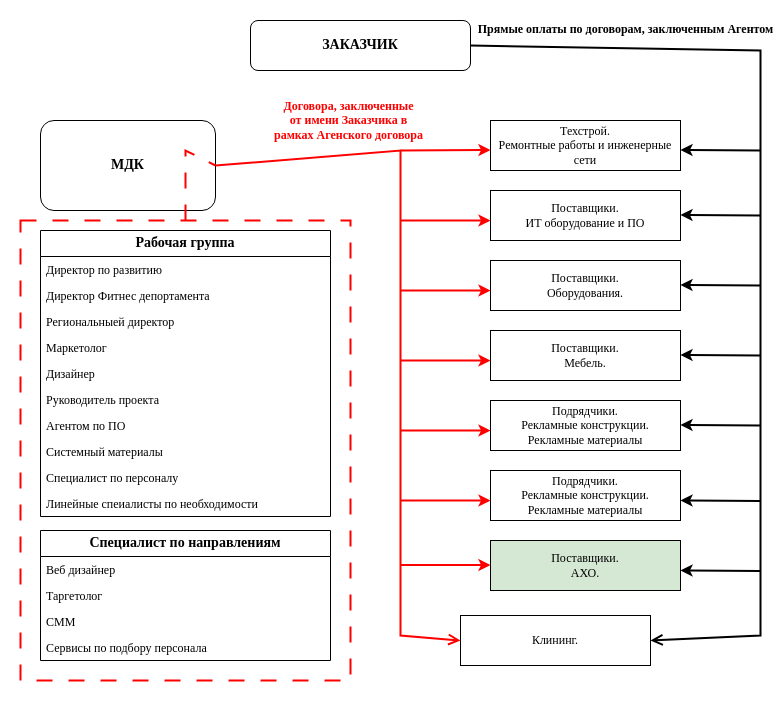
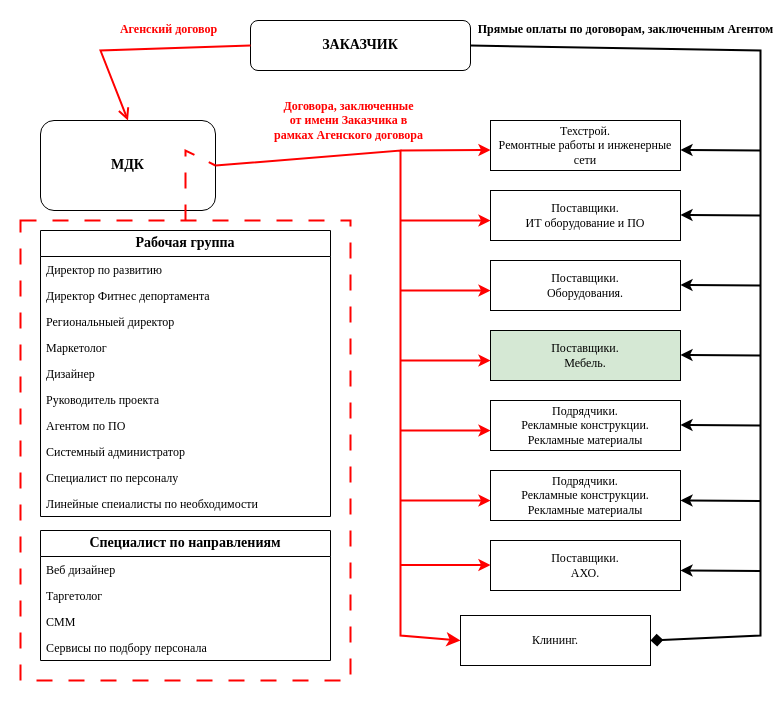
edge "ЗАКАЗЧИК" -> "МДК": added, label "Агенский договор"
node "Поставщики. Мебель.": fillcolor #ffffff -> #d5e8d4
node "Системный материалы": label "Системный материалы" -> "Системный администратор"
node "Поставщики. АХО.": fillcolor #d5e8d4 -> #ffffff
edge "МДК" -> "Клининг.": arrowhead open -> classic
edge "ЗАКАЗЧИК" -> "Клининг.": arrowhead open -> diamond
